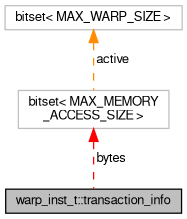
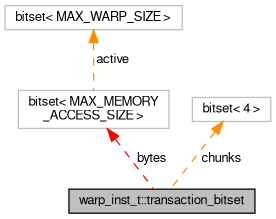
node "bitset< 4 >": added
node "warp_inst_t::transaction_info": label "warp_inst_t::transaction_info" -> "warp_inst_t::transaction_bitset"
